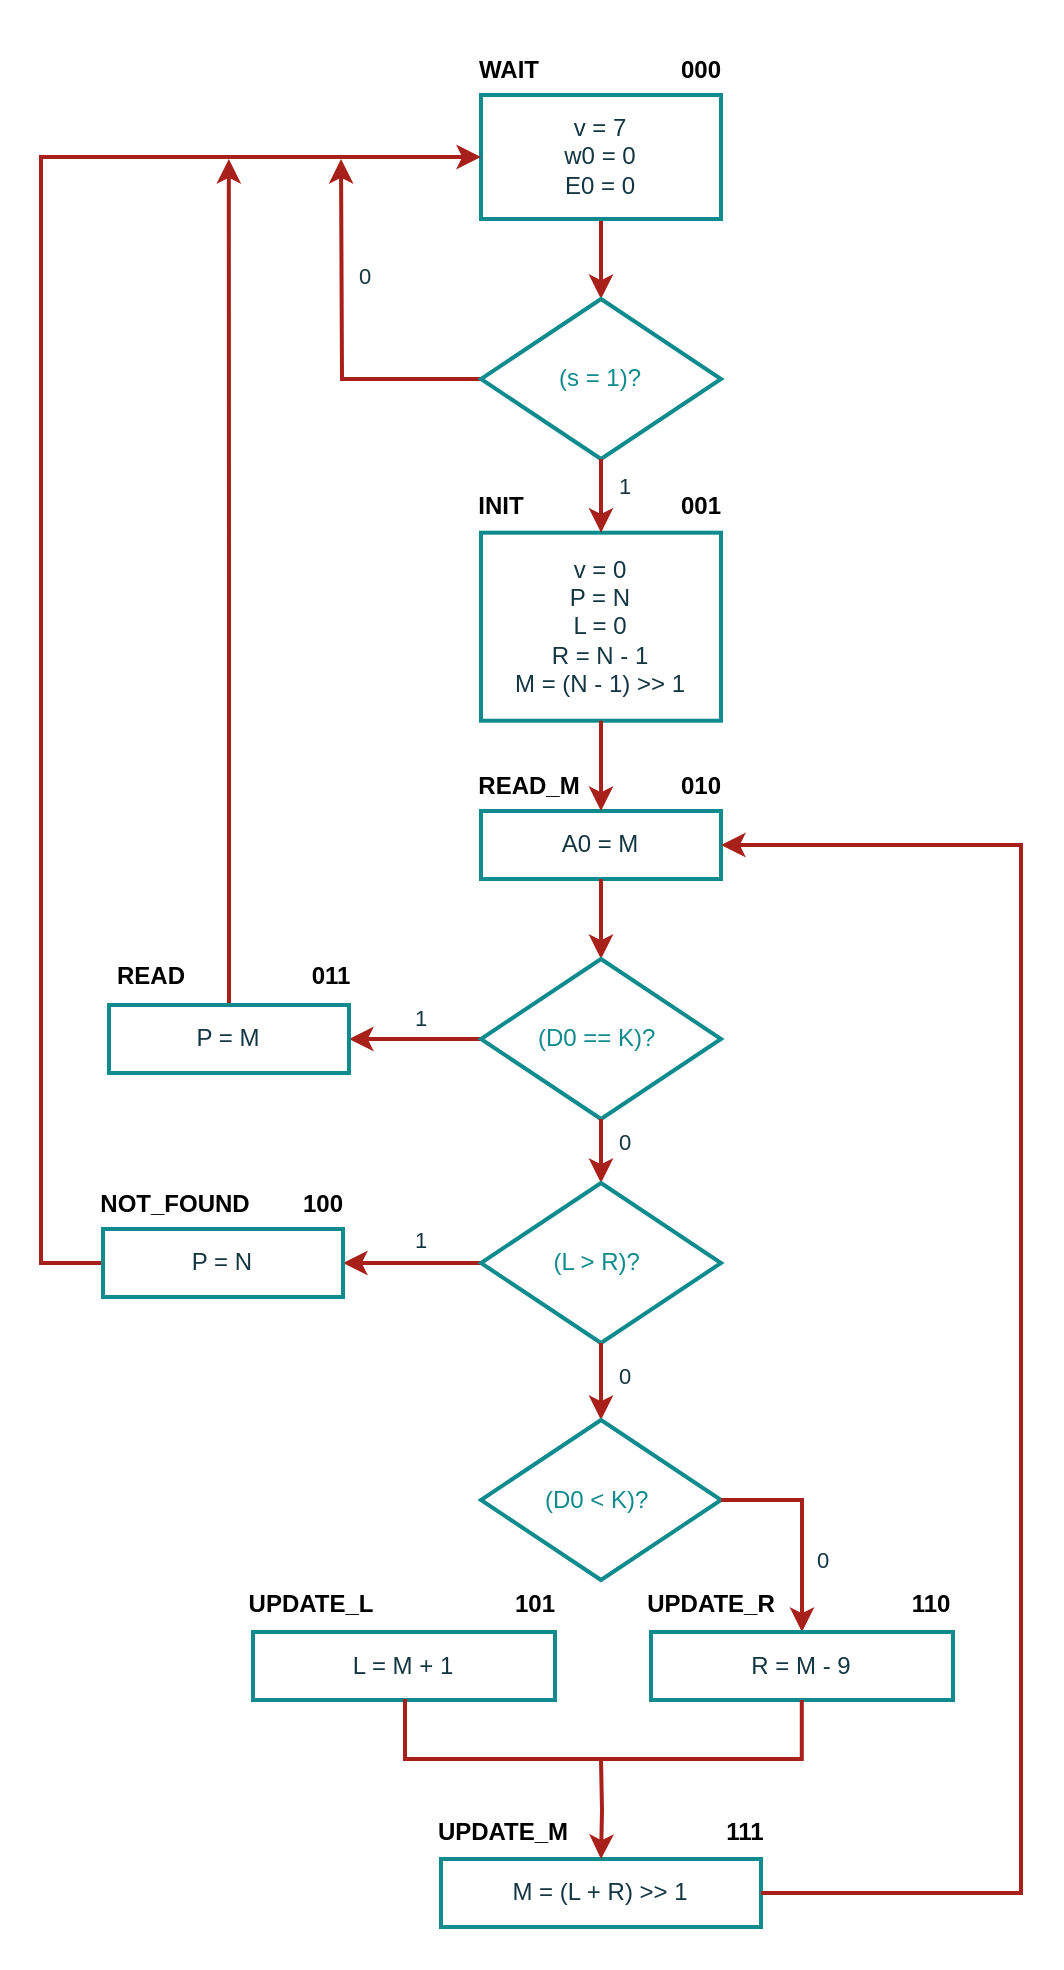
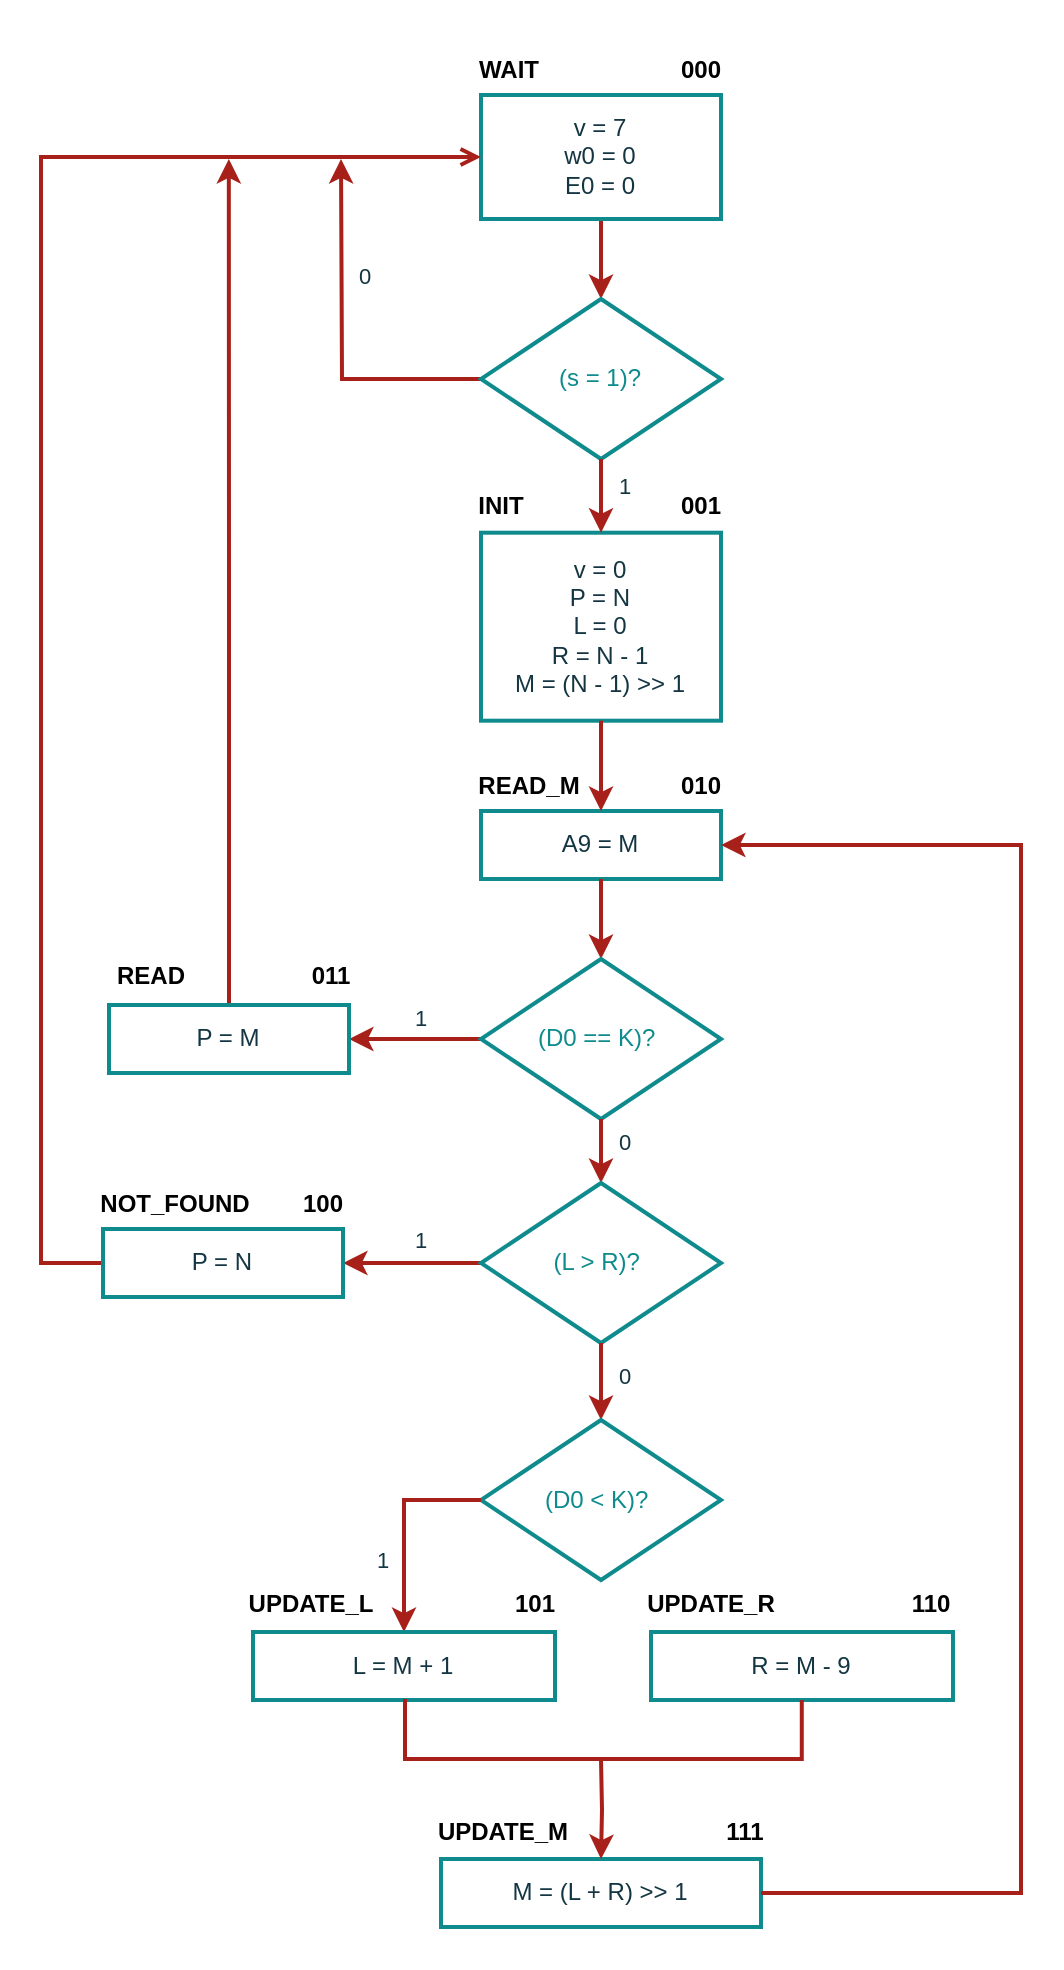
edge "P = N" -> "v = 7 w0 = 0 E0 = 0": arrowhead classic -> open
node "A0 = M": label "A0 = M" -> "A9 = M"
edge "(D0 < K)?" -> "R = M - 9": removed, label "0"
edge "(D0 < K)?" -> "L = M + 1": added, label "1"
